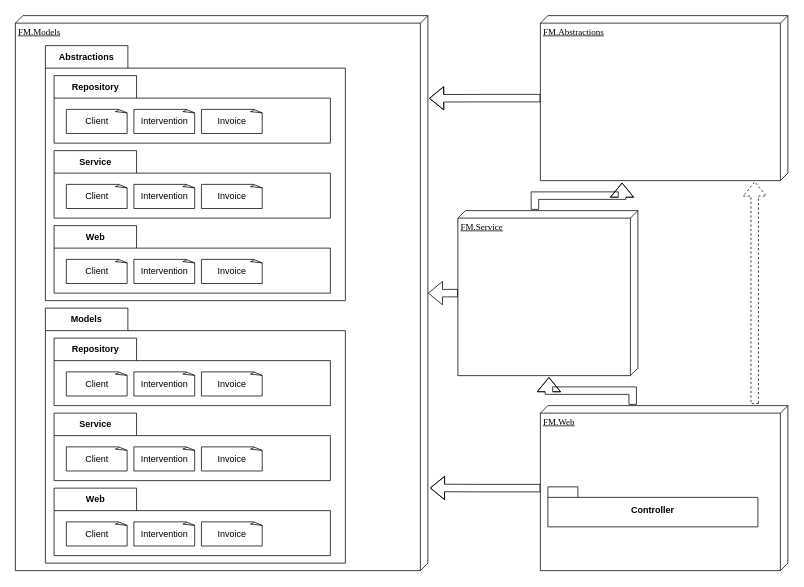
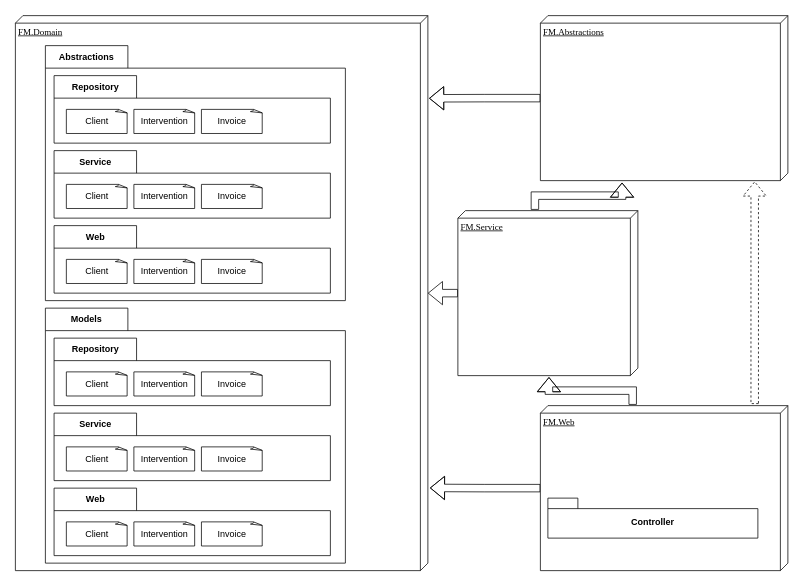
node "FM.Models": label "FM.Models" -> "FM.Domain"
node "Controller": moved (653, 507) -> (653, 518)
